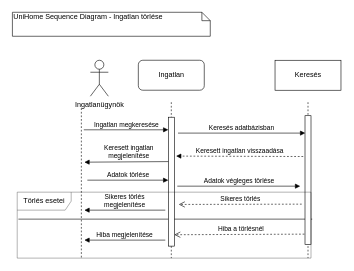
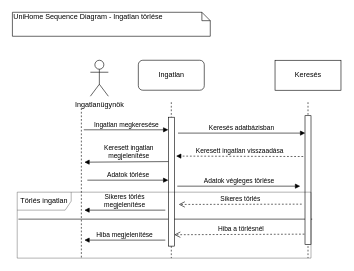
node "Törlés esetei": label "Törlés esetei" -> "Törlés ingatlan"
